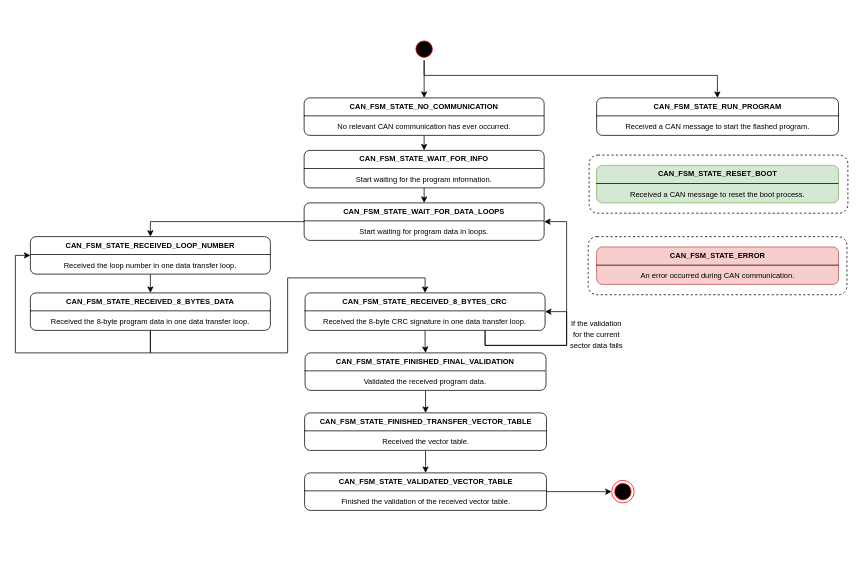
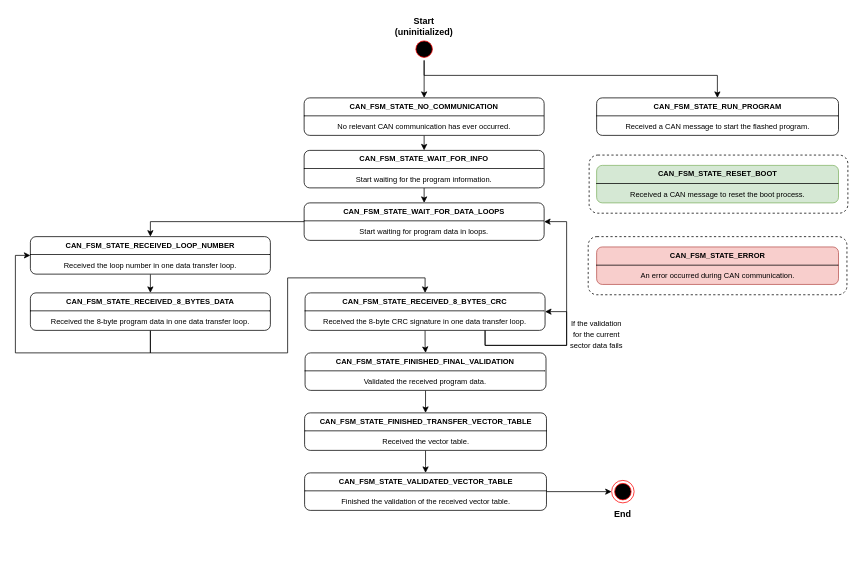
node "Start (uninitialized)": added
node "End": added
